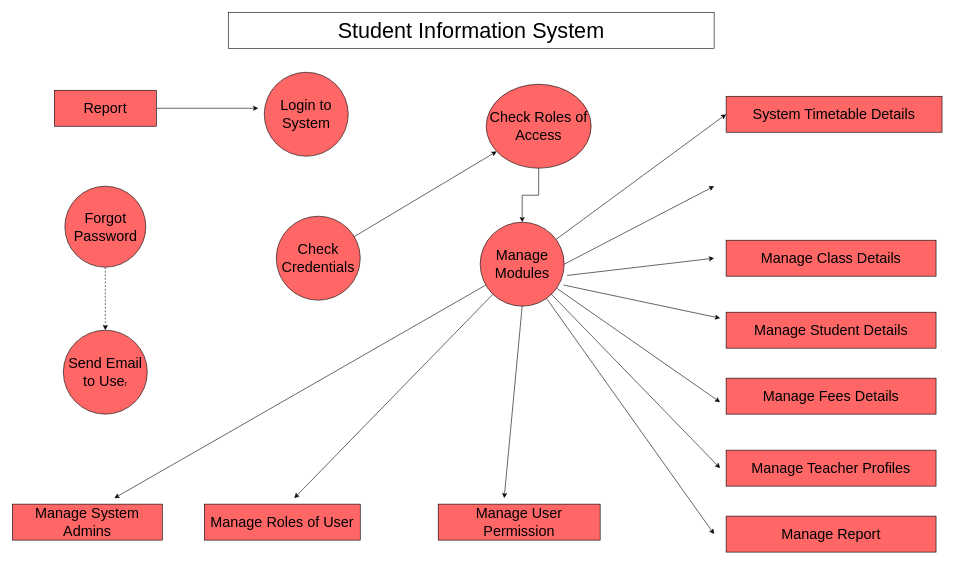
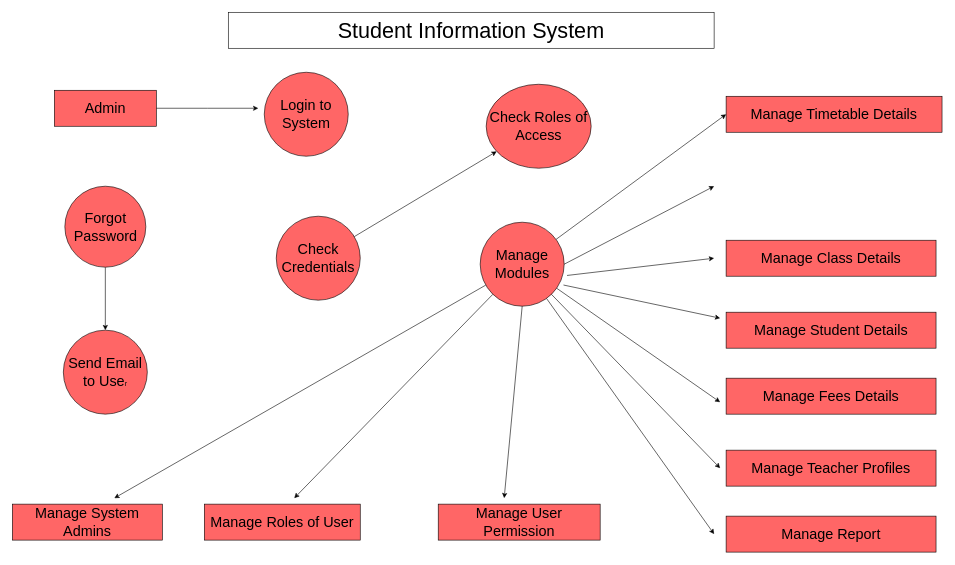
node "Report": label "Report" -> "Admin"
node "System Timetable Details": label "System Timetable Details" -> "Manage Timetable Details"
edge "Check Roles of Access" -> "Manage Modules": removed
edge "Forgot Password" -> "Send Email to User": style dashed -> solid
